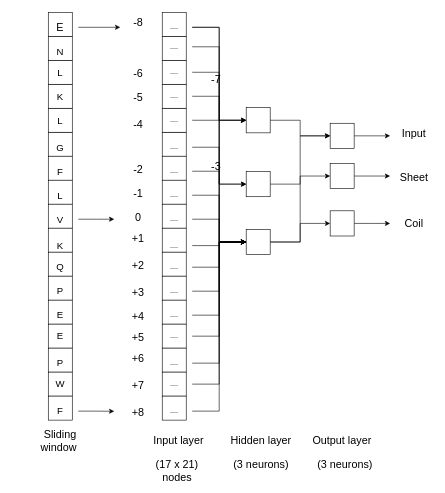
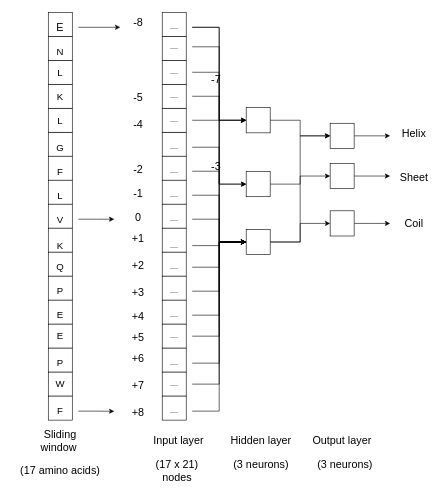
node "-6": removed
node "Input": label "Input" -> "Helix"
node "(17 amino acids)": added
